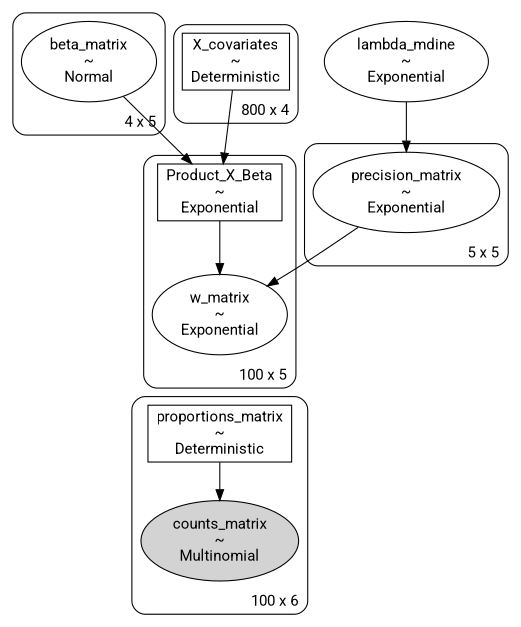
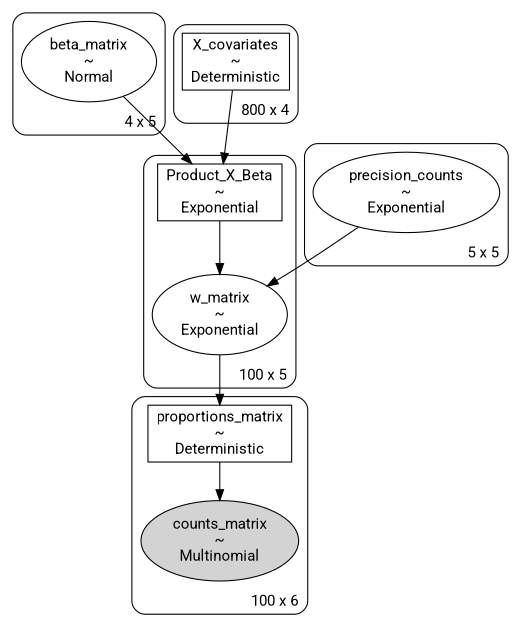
node "lambda_mdine ~ Exponential": removed
node "precision_matrix ~ Exponential": label "precision_matrix ~ Exponential" -> "precision_counts ~ Exponential"
edge "w_matrix ~ Exponential" -> "proportions_matrix ~ Deterministic": added
